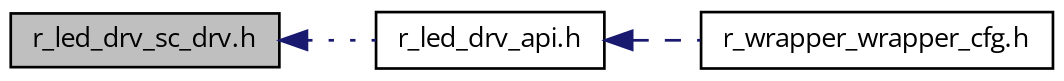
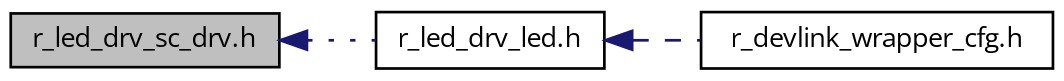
node "r_led_drv_api.h": label "r_led_drv_api.h" -> "r_led_drv_led.h"
node "r_wrapper_wrapper_cfg.h": label "r_wrapper_wrapper_cfg.h" -> "r_devlink_wrapper_cfg.h"
